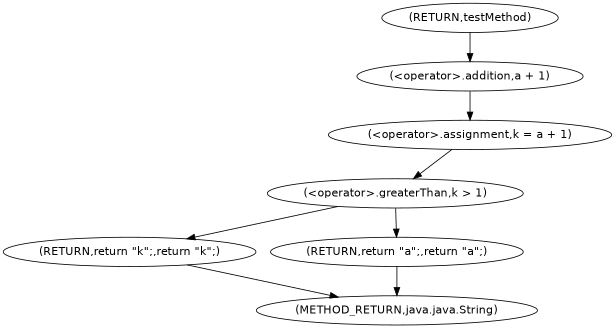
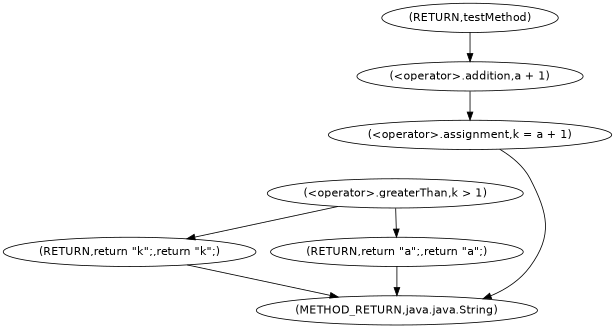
edge "(<operator>.assignment,k = a + 1)" -> "(<operator>.greaterThan,k > 1)": now "(<operator>.assignment,k = a + 1)" -> "(METHOD_RETURN,java.java.String)"
